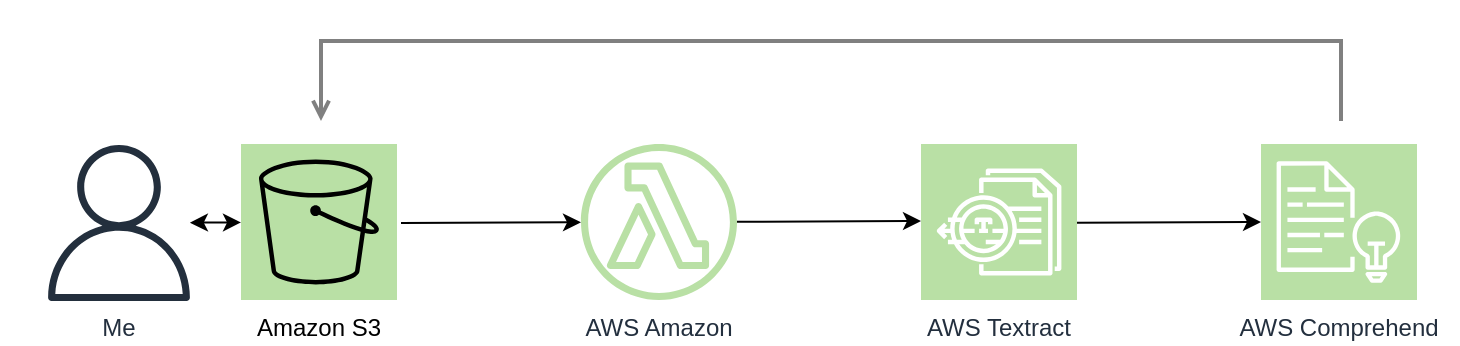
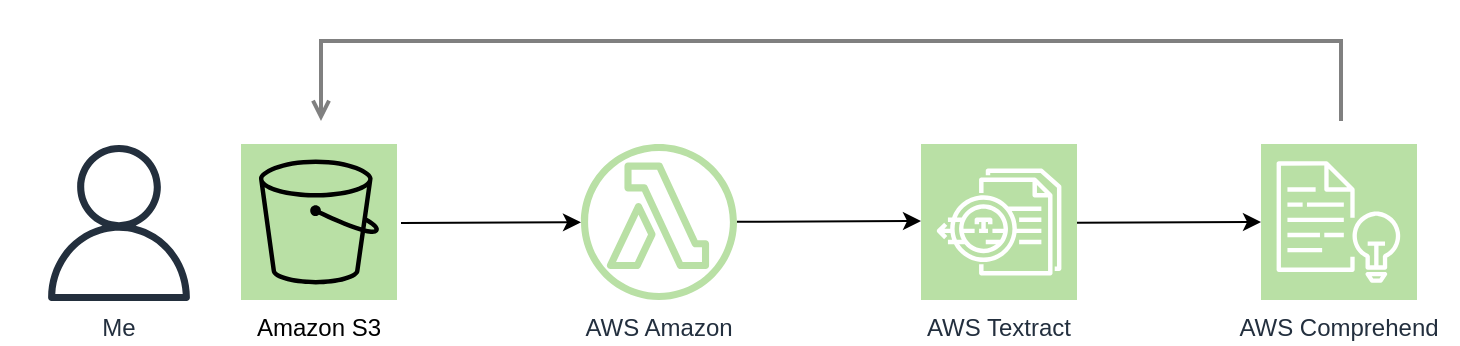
edge "Amazon S3" -- "Me": removed
